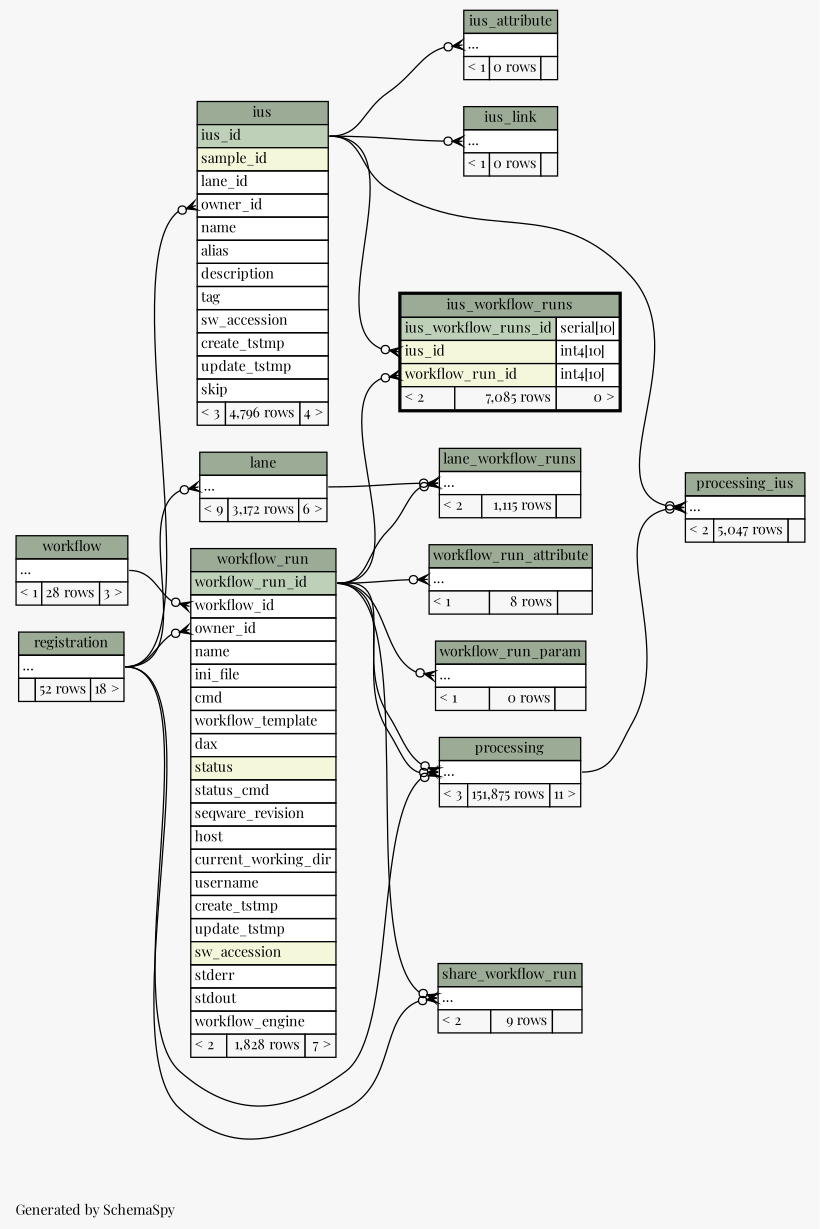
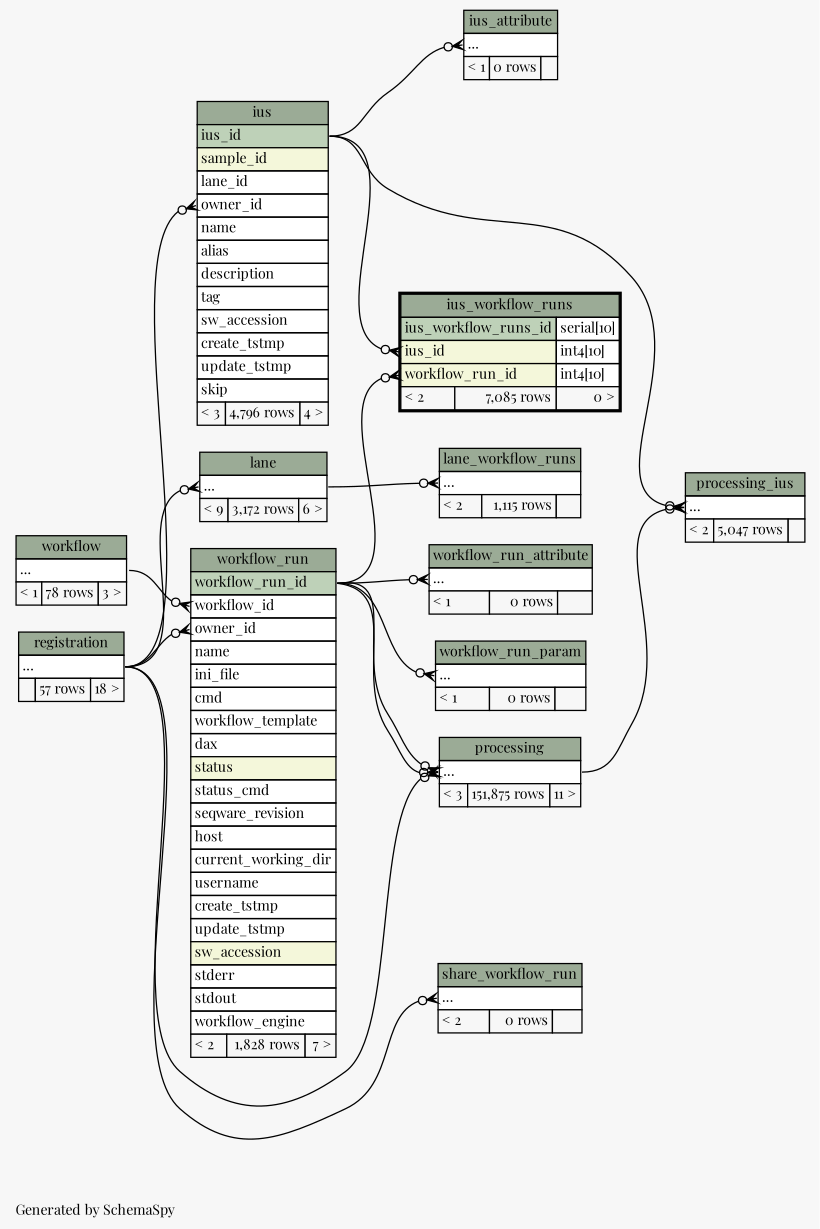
node "ius_link": removed
edge "workflow_run" -> "lane_workflow_runs": removed
node "workflow": text "28 rows" -> "78 rows"
node "workflow_run_attribute": text "8 rows" -> "0 rows"
node "registration": text "52 rows" -> "57 rows"
edge "workflow_run" -> "share_workflow_run": removed
node "share_workflow_run": text "9 rows" -> "0 rows"
